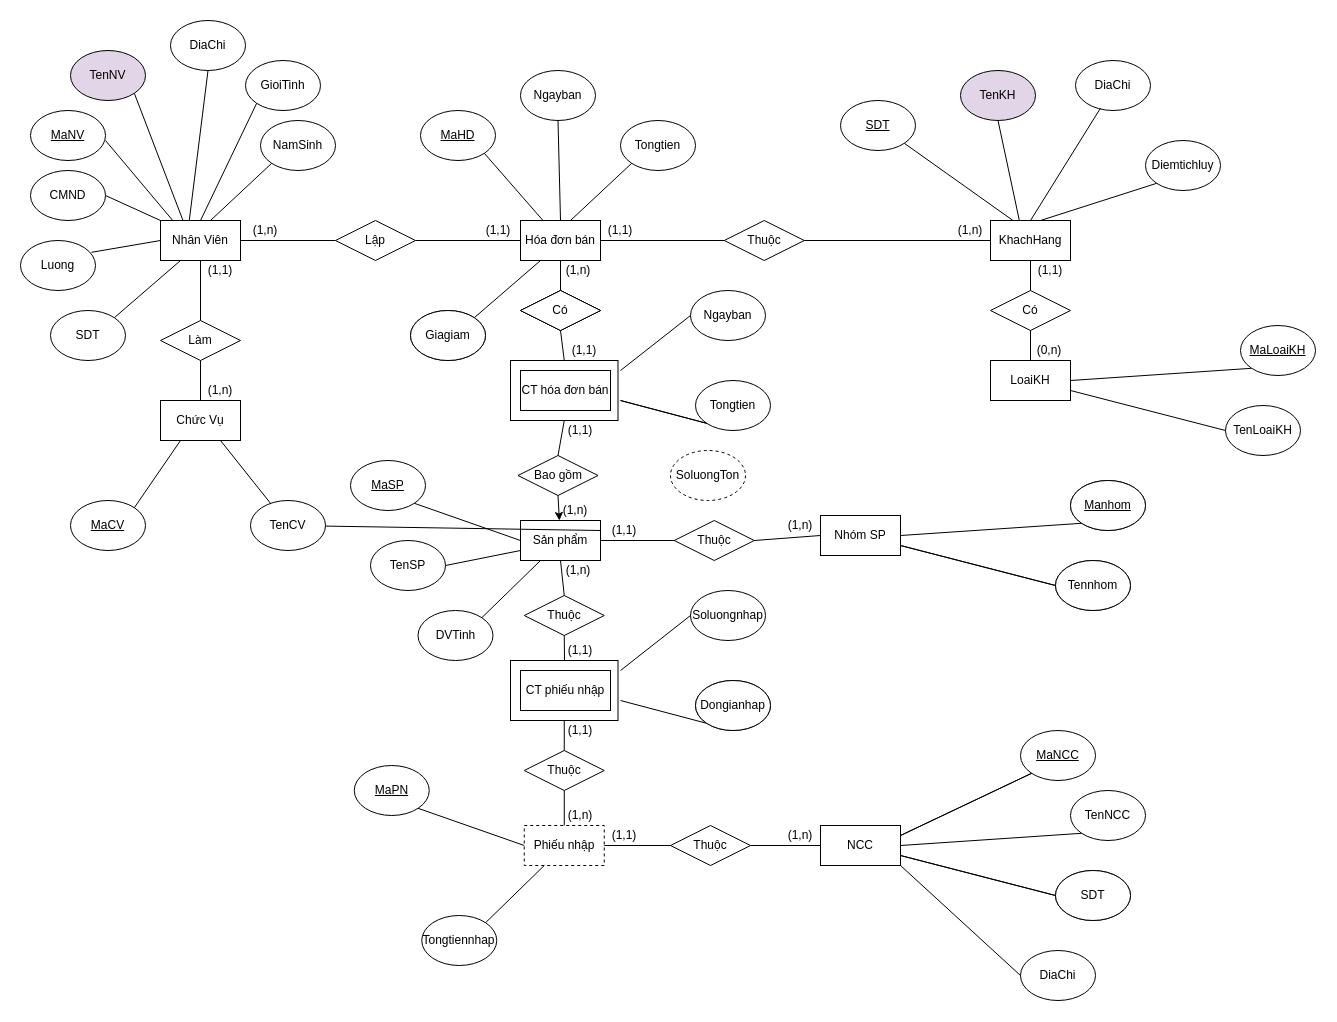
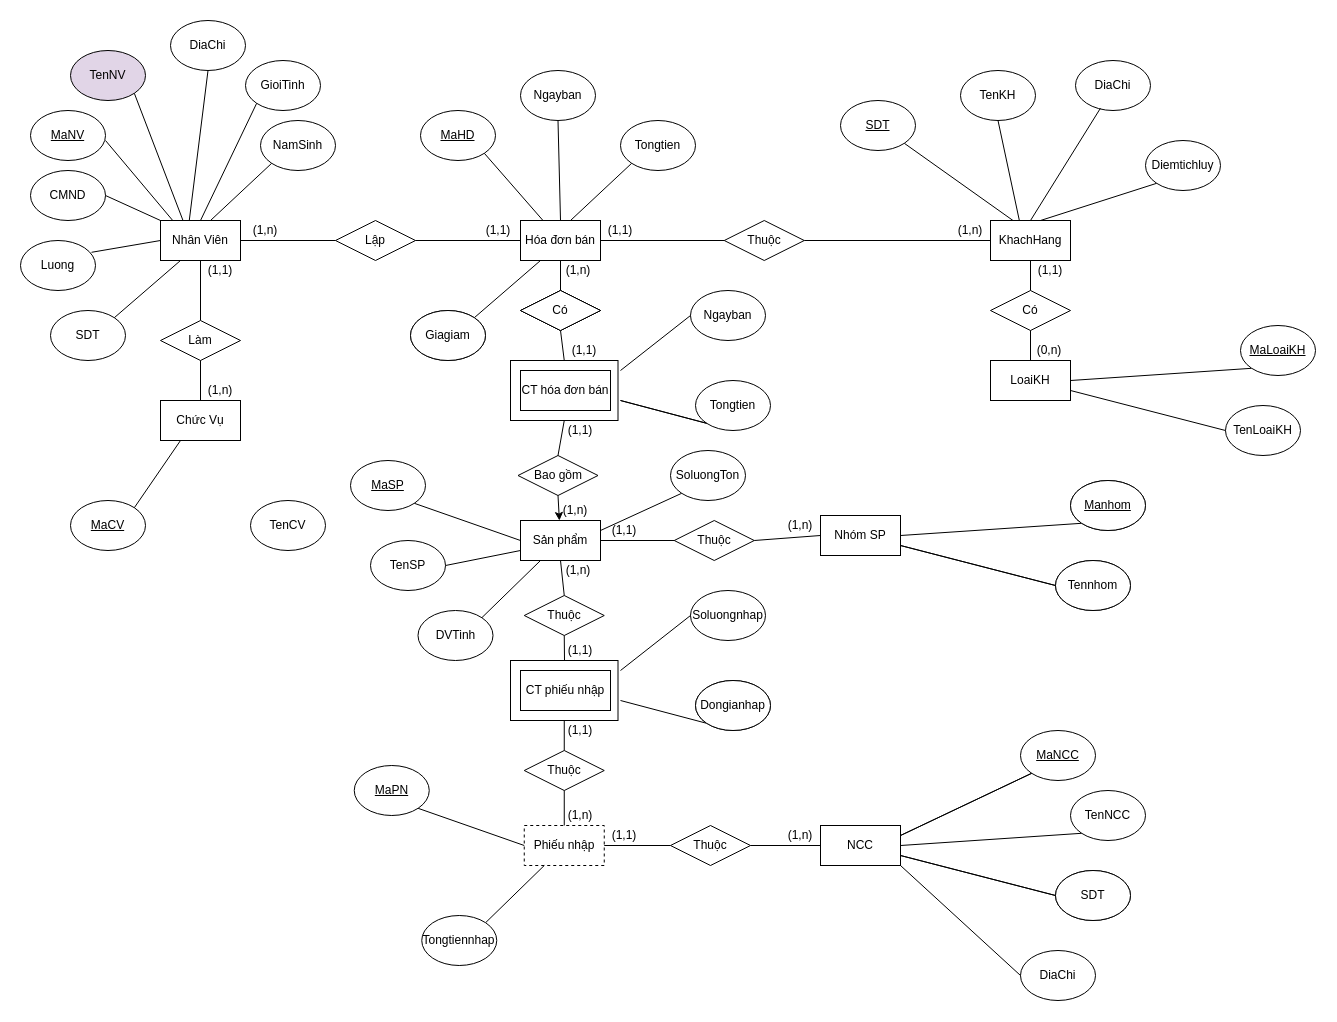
node "TenKH": fillcolor #e1d5e7 -> #ffffff
edge "Chức Vụ" -- "TenCV": removed
node "SoluongTon": style dashed -> solid
edge "TenCV" -- "Sản phẩm": now "SoluongTon" -- "Sản phẩm"
